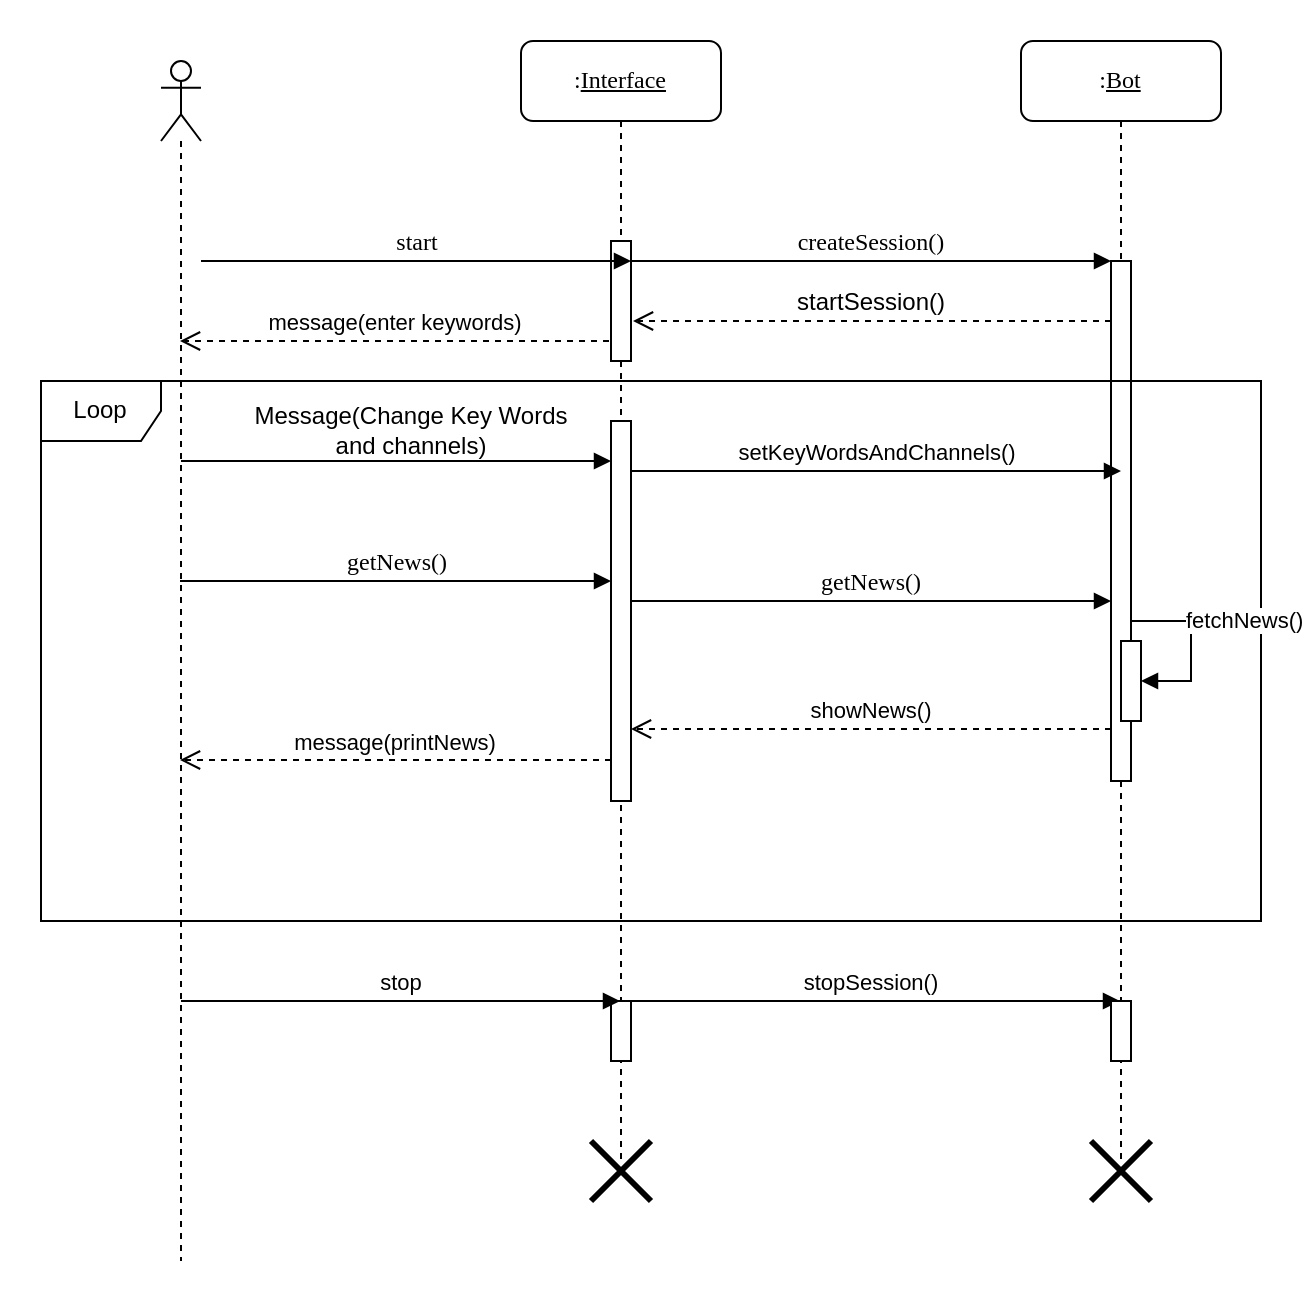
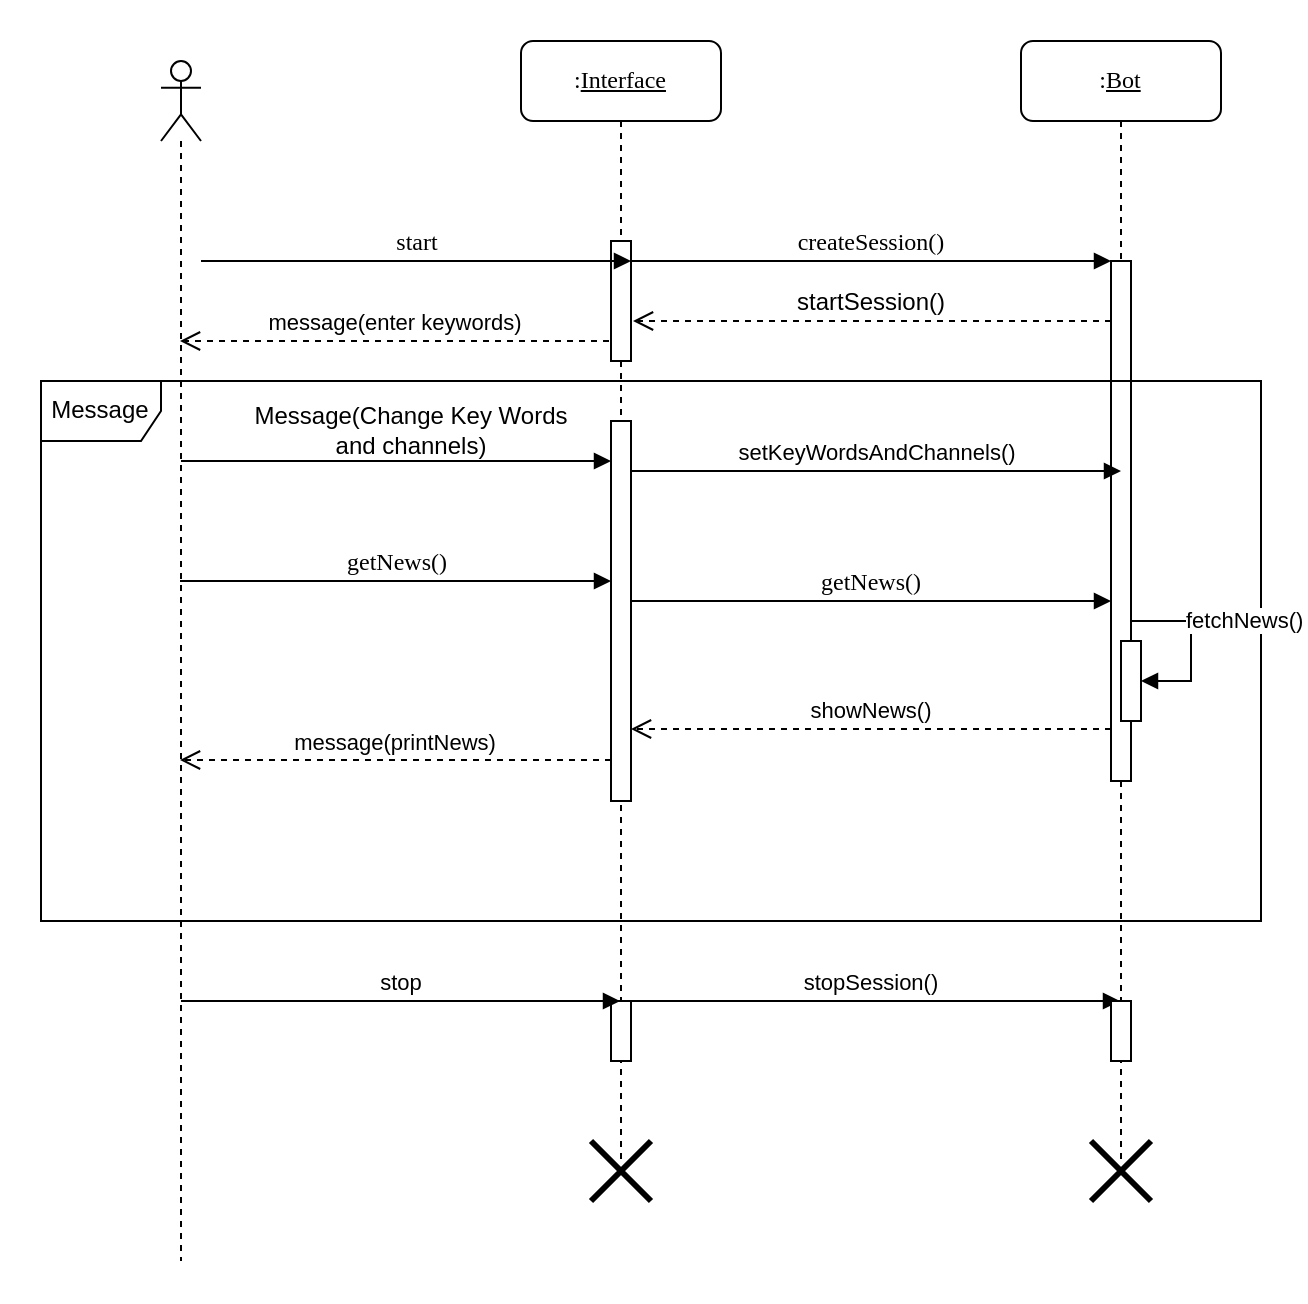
node "Loop": label "Loop" -> "Message"
